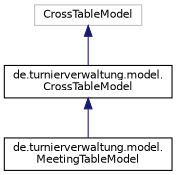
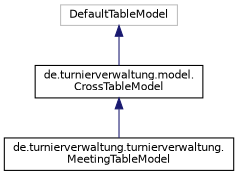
node "CrossTableModel": label "CrossTableModel" -> "DefaultTableModel"
node "de.turnierverwaltung.model. MeetingTableModel": label "de.turnierverwaltung.model. MeetingTableModel" -> "de.turnierverwaltung.turnierverwaltung. MeetingTableModel"
